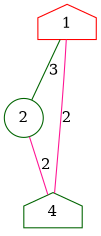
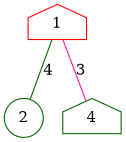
edge "1" -- "2": label "3" -> "4"
edge "1" -- "4": label "2" -> "3"
edge "2" -- "4": removed, label "2"
